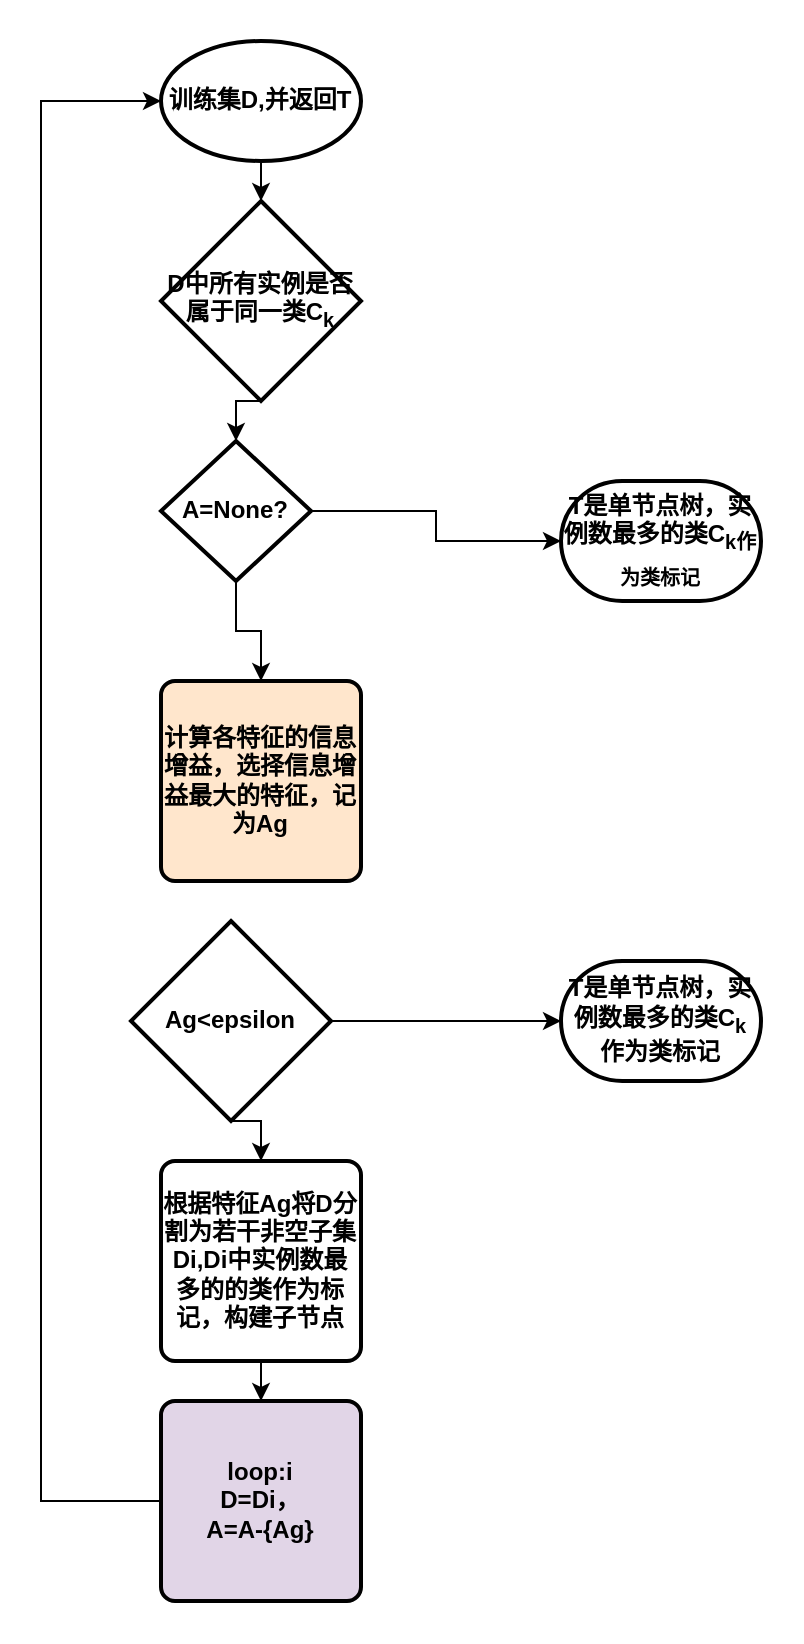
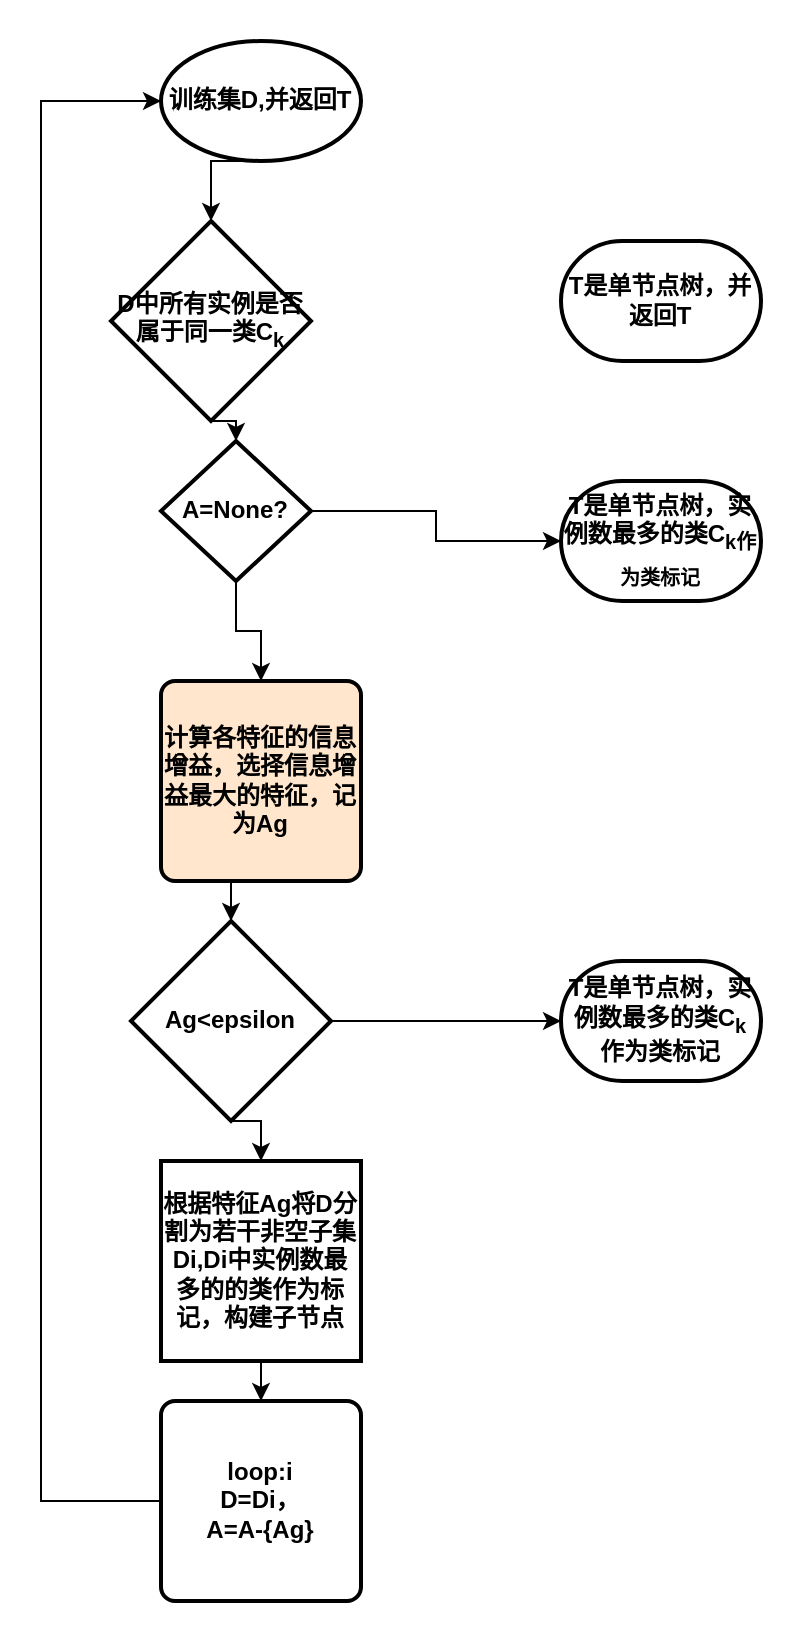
node "D中所有实例是否属于同一类Ck": moved (261, 301) -> (211, 321)
node "T是单节点树，并返回T": added
edge "计算各特征的信息增益，选择信息增益最大的特征，记为Ag" -> "Ag<epsilon": added
node "根据特征Ag将D分割为若干非空子集Di,Di中实例数最多的的类作为标记，构建子节点": shape rounded rectangle -> rectangle
node "loop:i D=Di， A=A-{Ag}": fillcolor #e1d5e7 -> #ffffff
